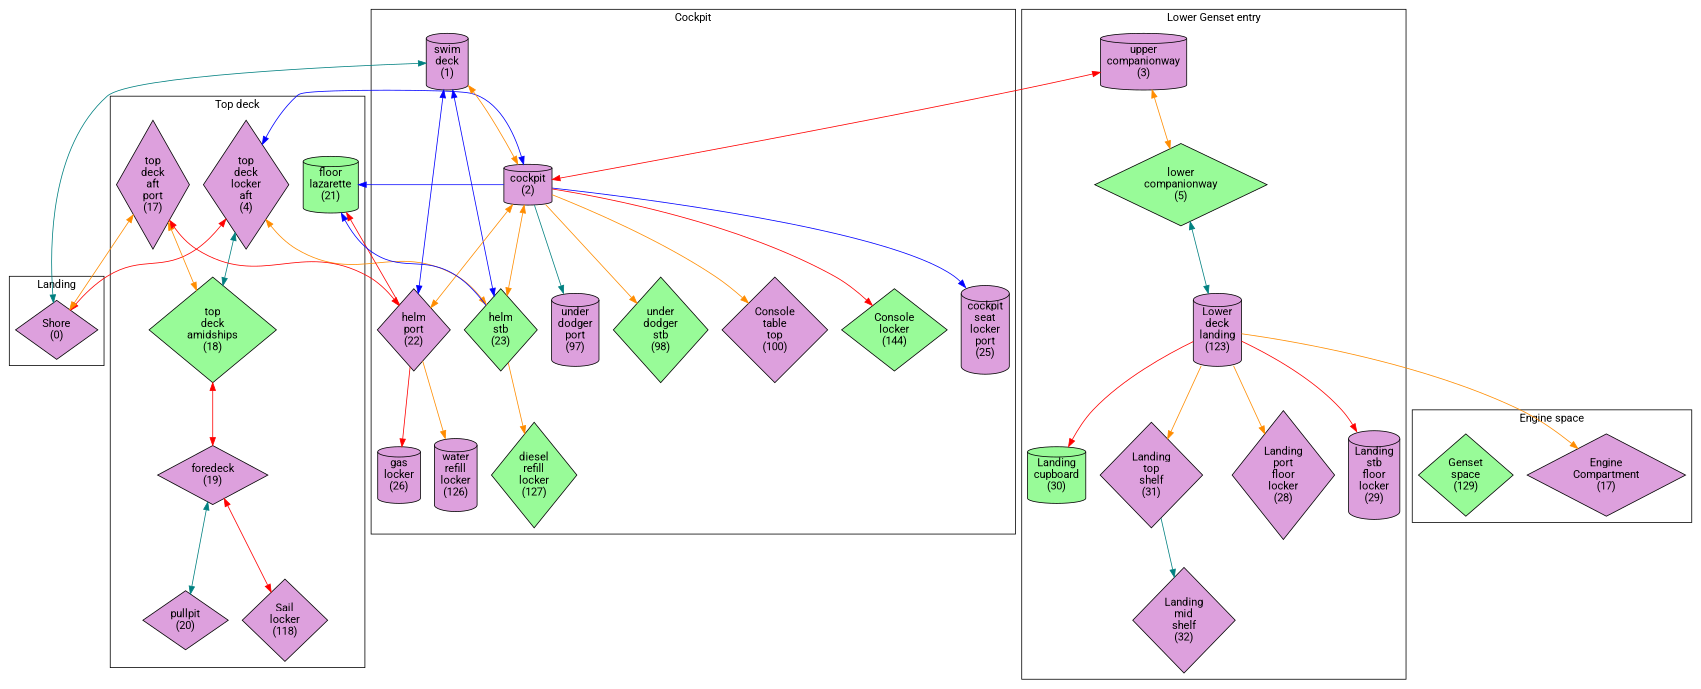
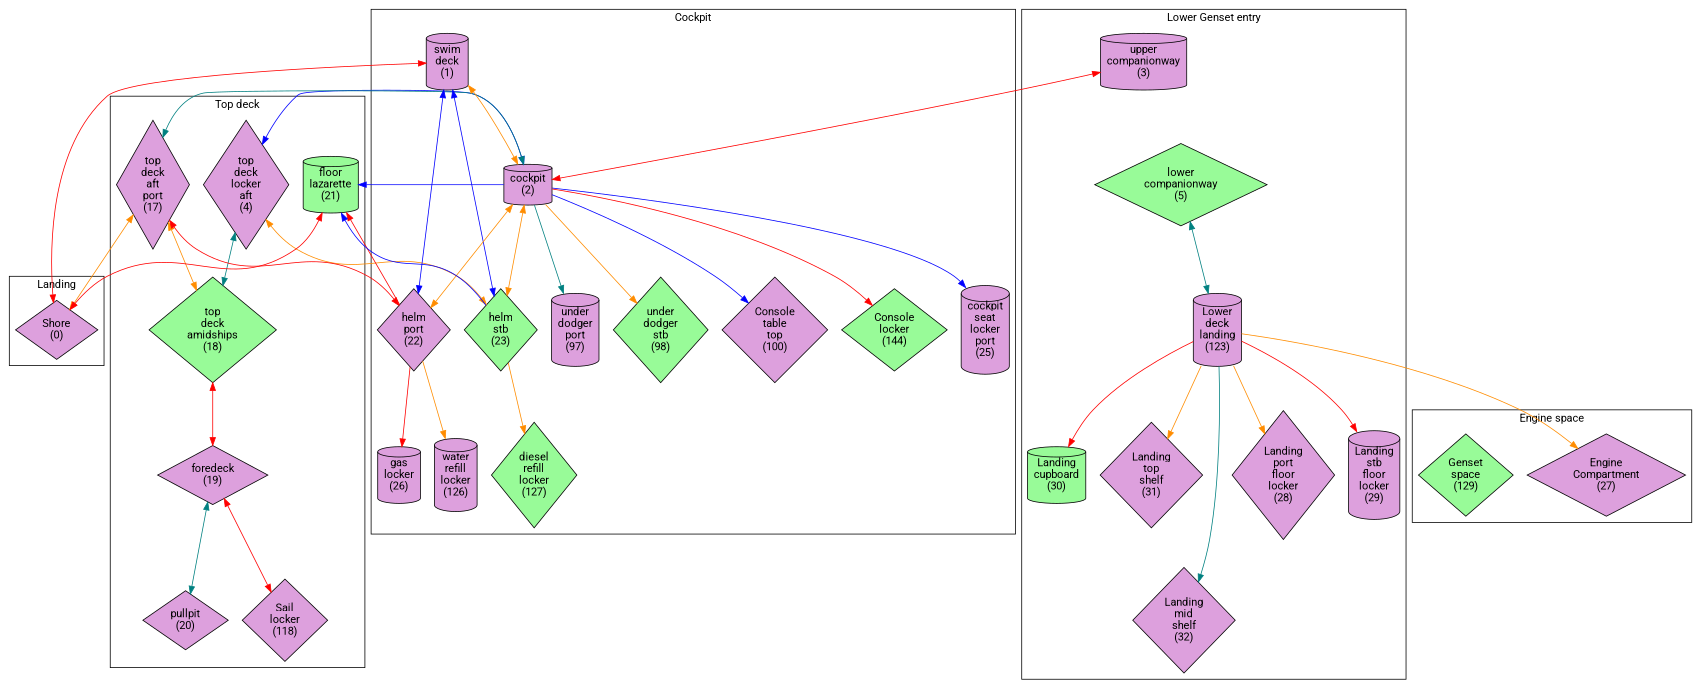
edge "swim deck (1)" -- "Shore (0)": color teal -> red
edge "top deck aft port (17)" -- "cockpit (2)": added
edge "upper companionway (3)" -- "lower companionway (5)": removed
edge "cockpit (2)" -> "Console table top (100)": color darkorange -> blue
edge "top deck locker aft (4)" -- "Shore (0)": now "floor lazarette (21)" -- "Shore (0)"
node "Engine Compartment (17)": label "Engine Compartment (17)" -> "Engine Compartment (27)"
edge "Landing top shelf (31)" -> "Landing mid shelf (32)": now "Lower deck landing (123)" -> "Landing mid shelf (32)"
